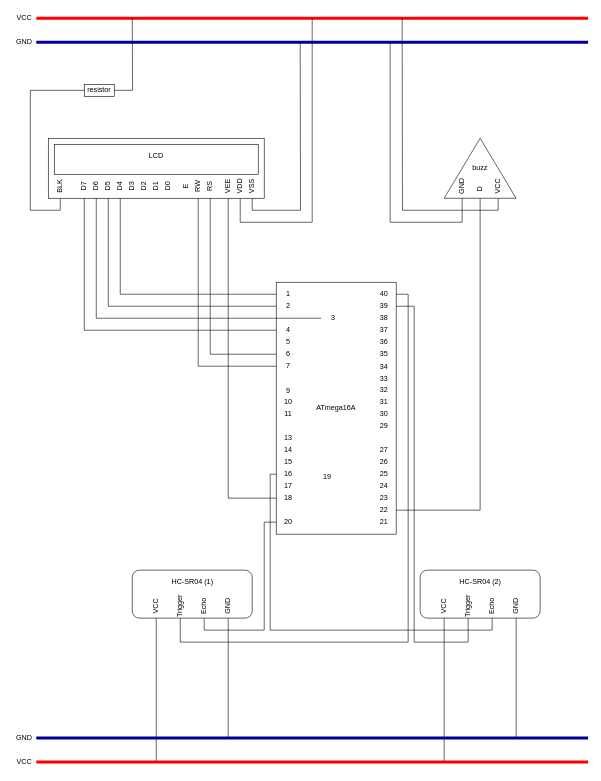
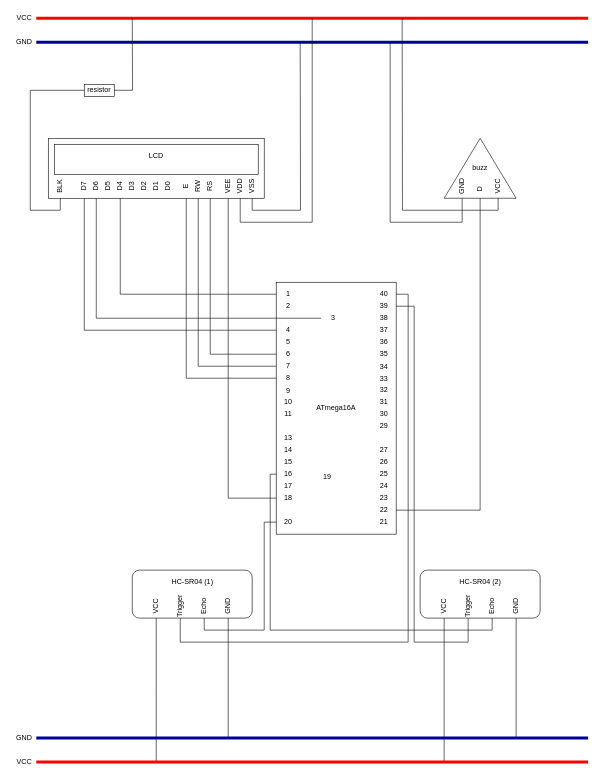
edge "D5" -- "2": removed
edge "E" -- "8": added
node "8": added
